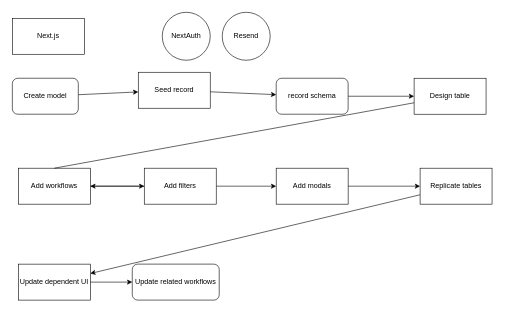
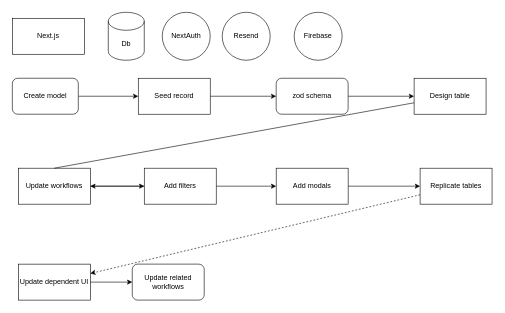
node "Db": added
node "Firebase": added
node "Seed record": moved (174, 90) -> (174, 96)
node "record schema": label "record schema" -> "zod schema"
node "Add workflows": label "Add workflows" -> "Update workflows"
edge "Replicate tables" -> "Update dependent UI": style solid -> dashed
node "Update related workflows": size 87x36 -> 72x36
